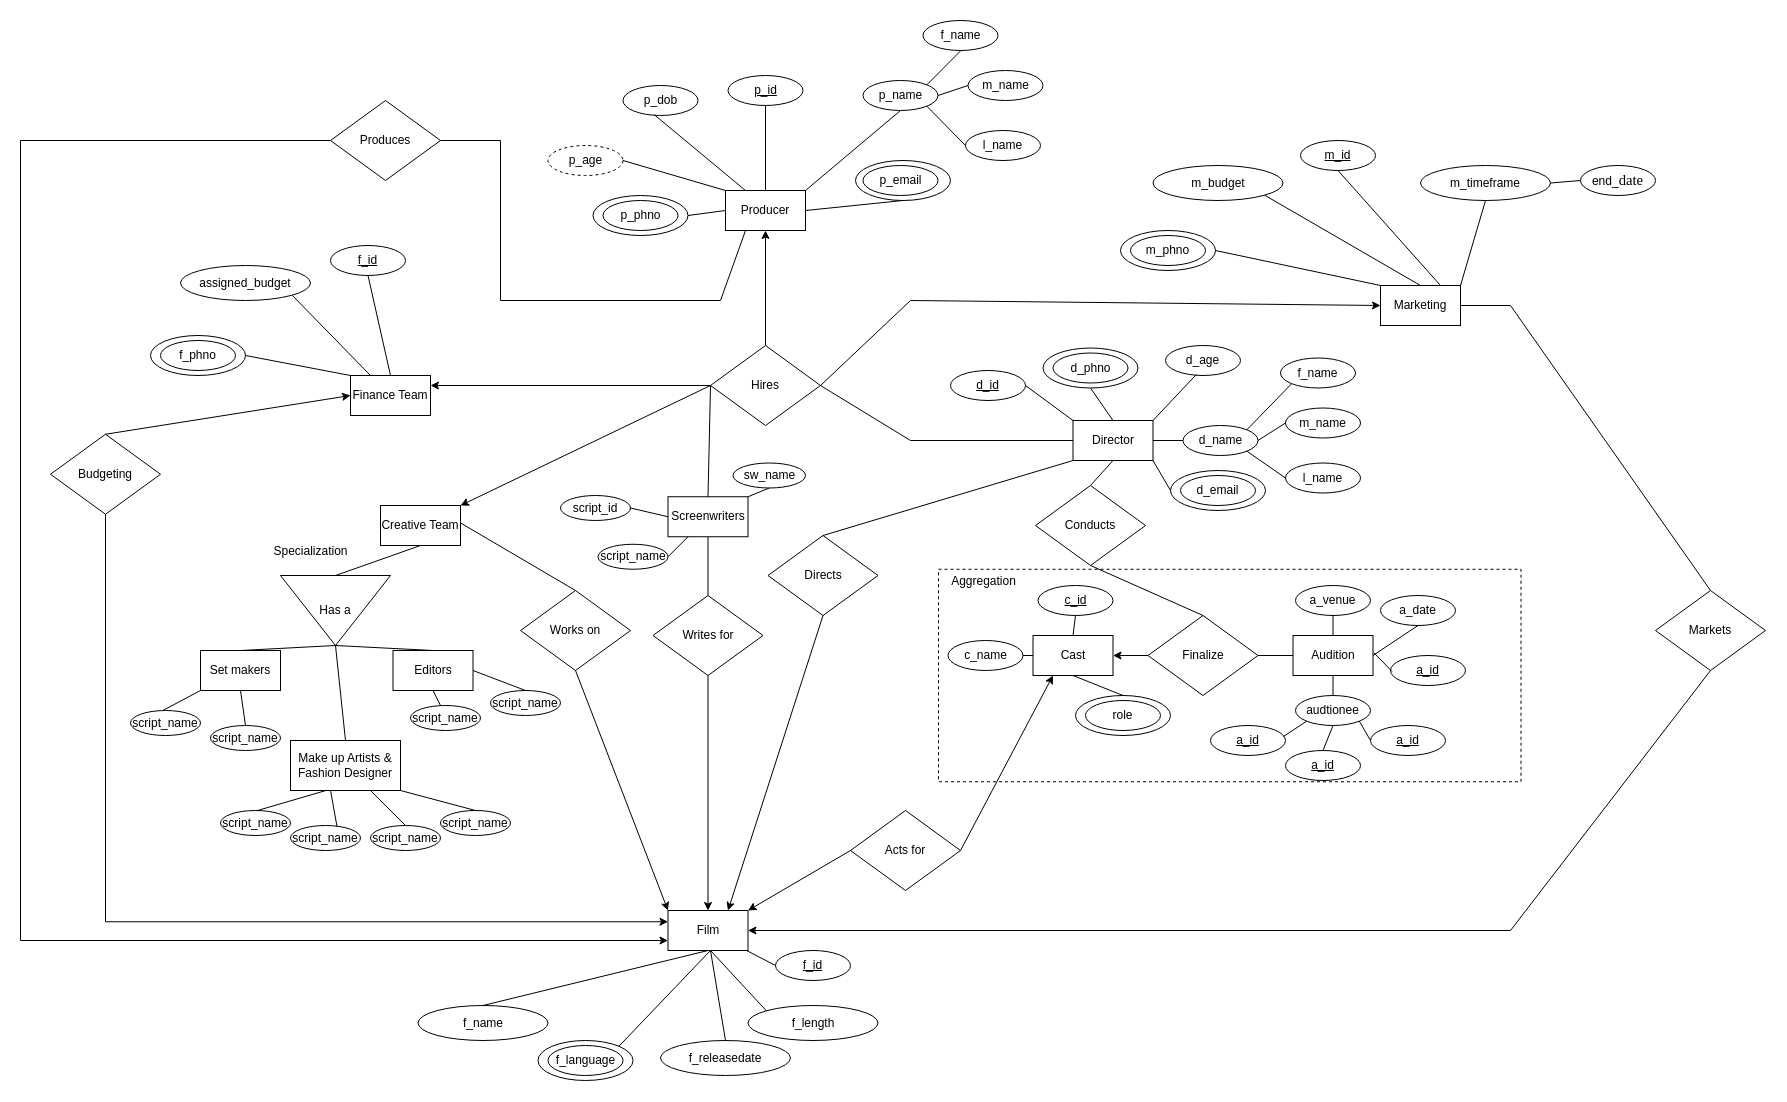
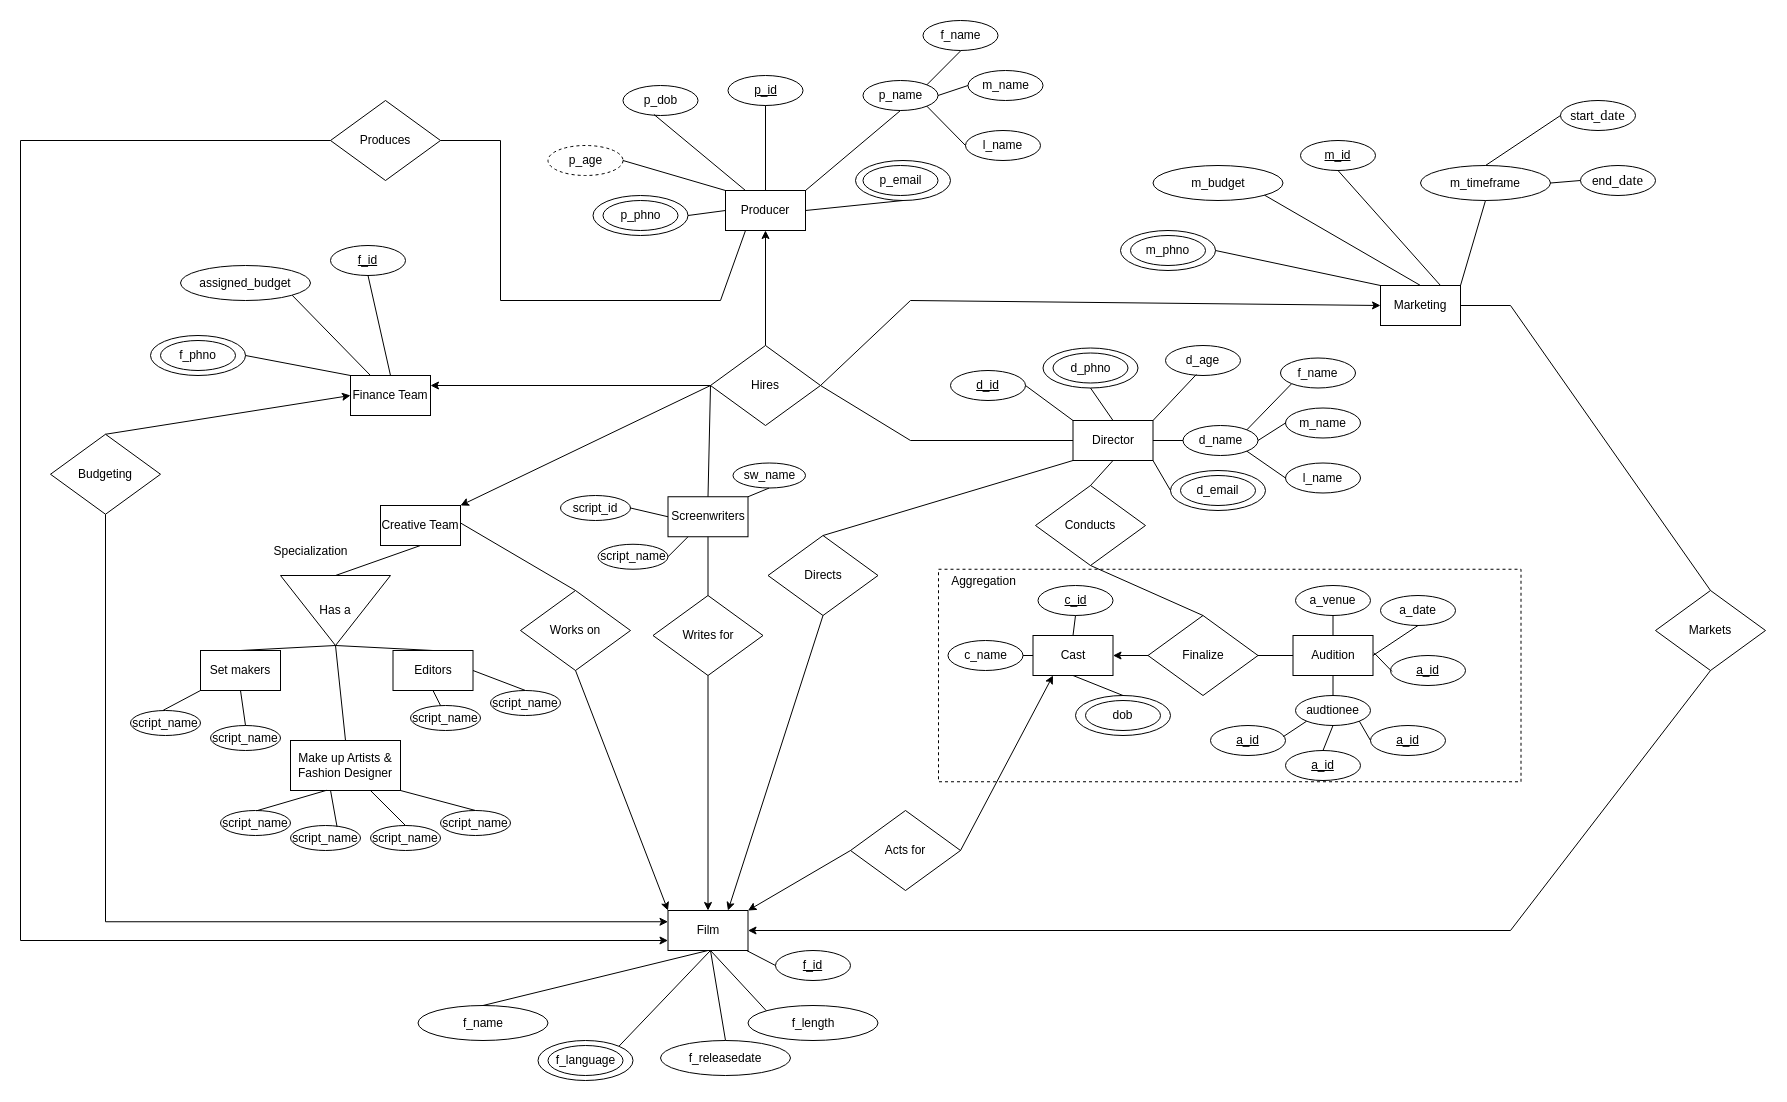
node "start_date": added
edge "start_date" -- "m_timeframe": added
node "role": label "role" -> "dob"
